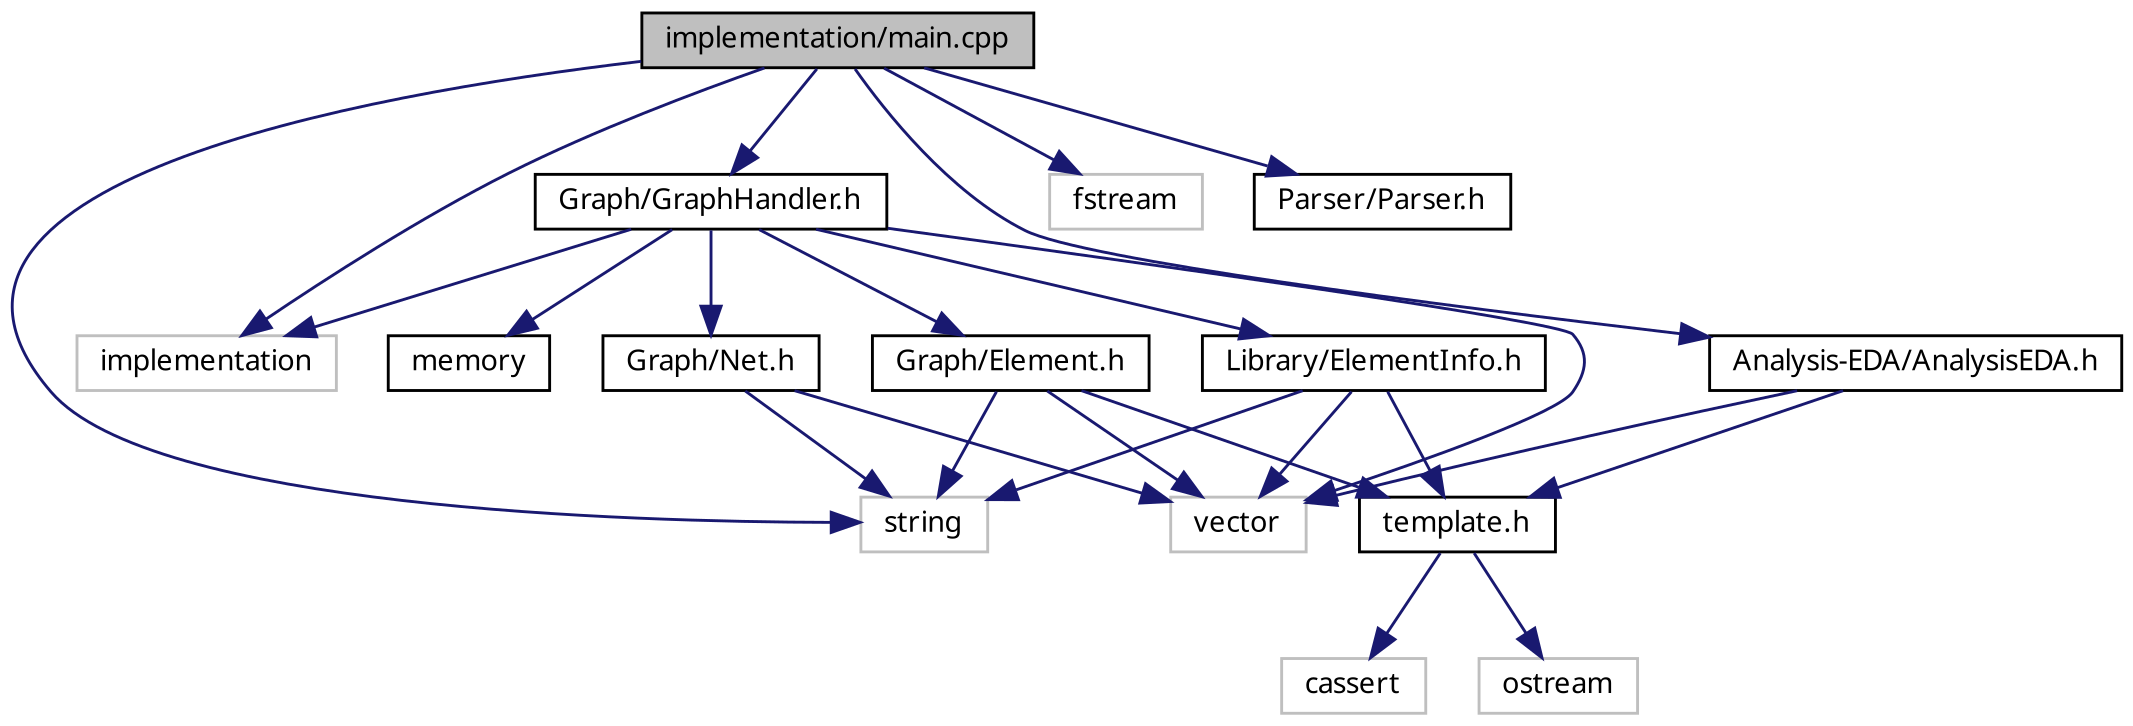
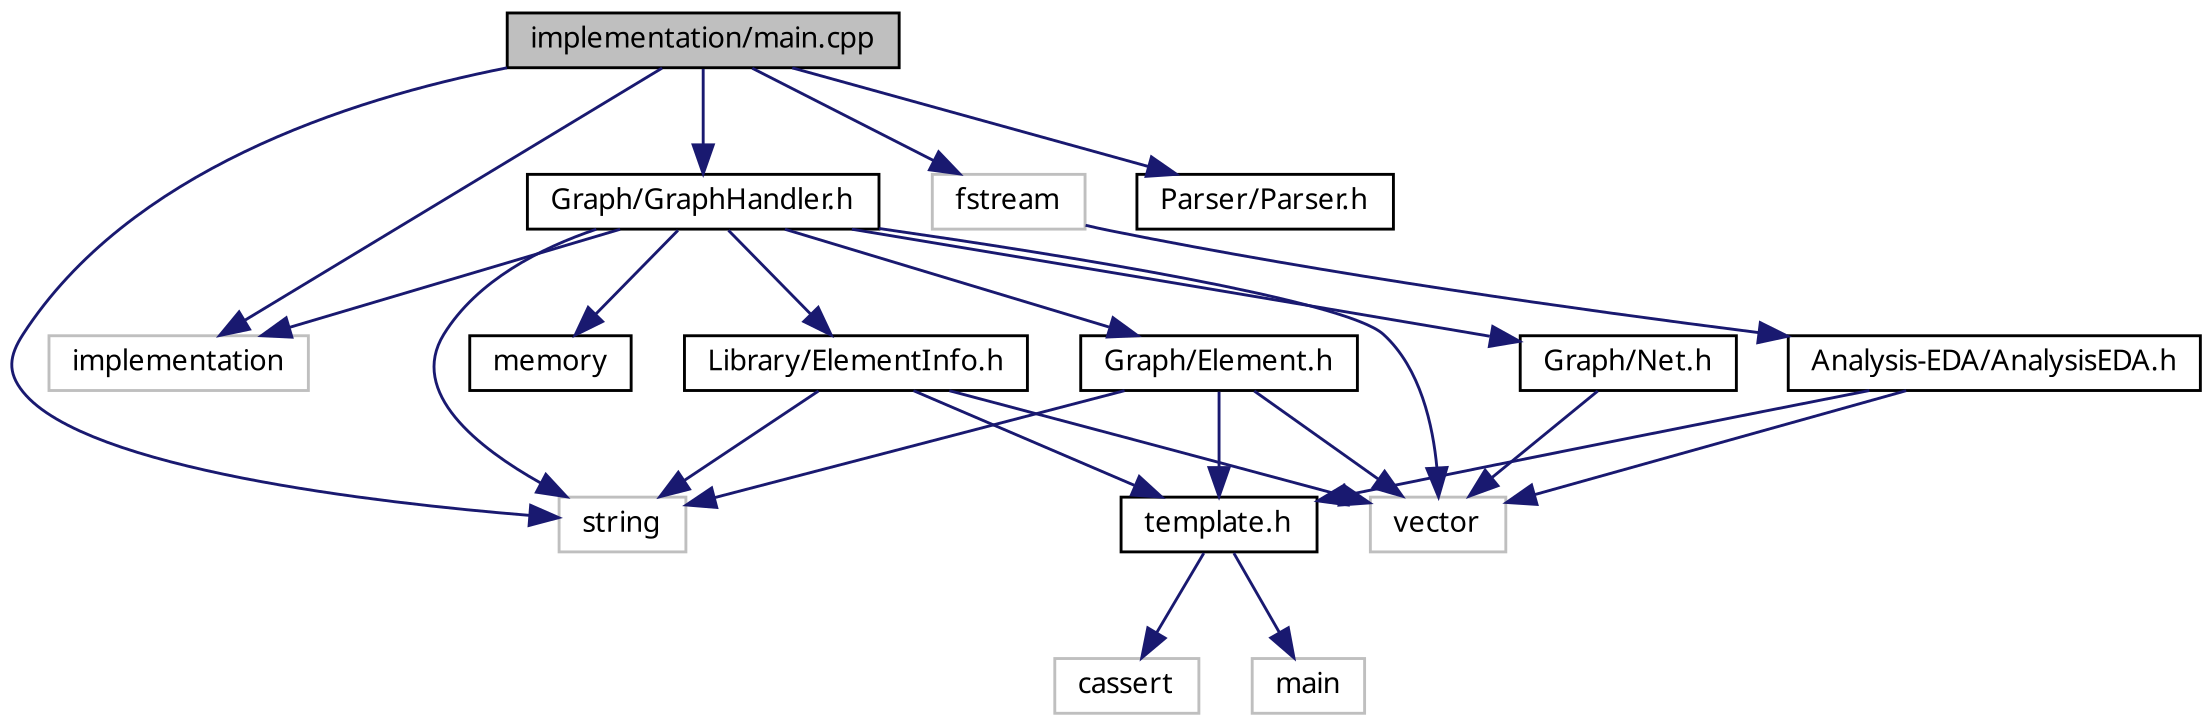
edge "implementation/main.cpp" -> "Analysis-EDA/AnalysisEDA.h": now "fstream" -> "Analysis-EDA/AnalysisEDA.h"
edge "Graph/Net.h" -> "string": now "Graph/GraphHandler.h" -> "string"
node "ostream": label "ostream" -> "main"
